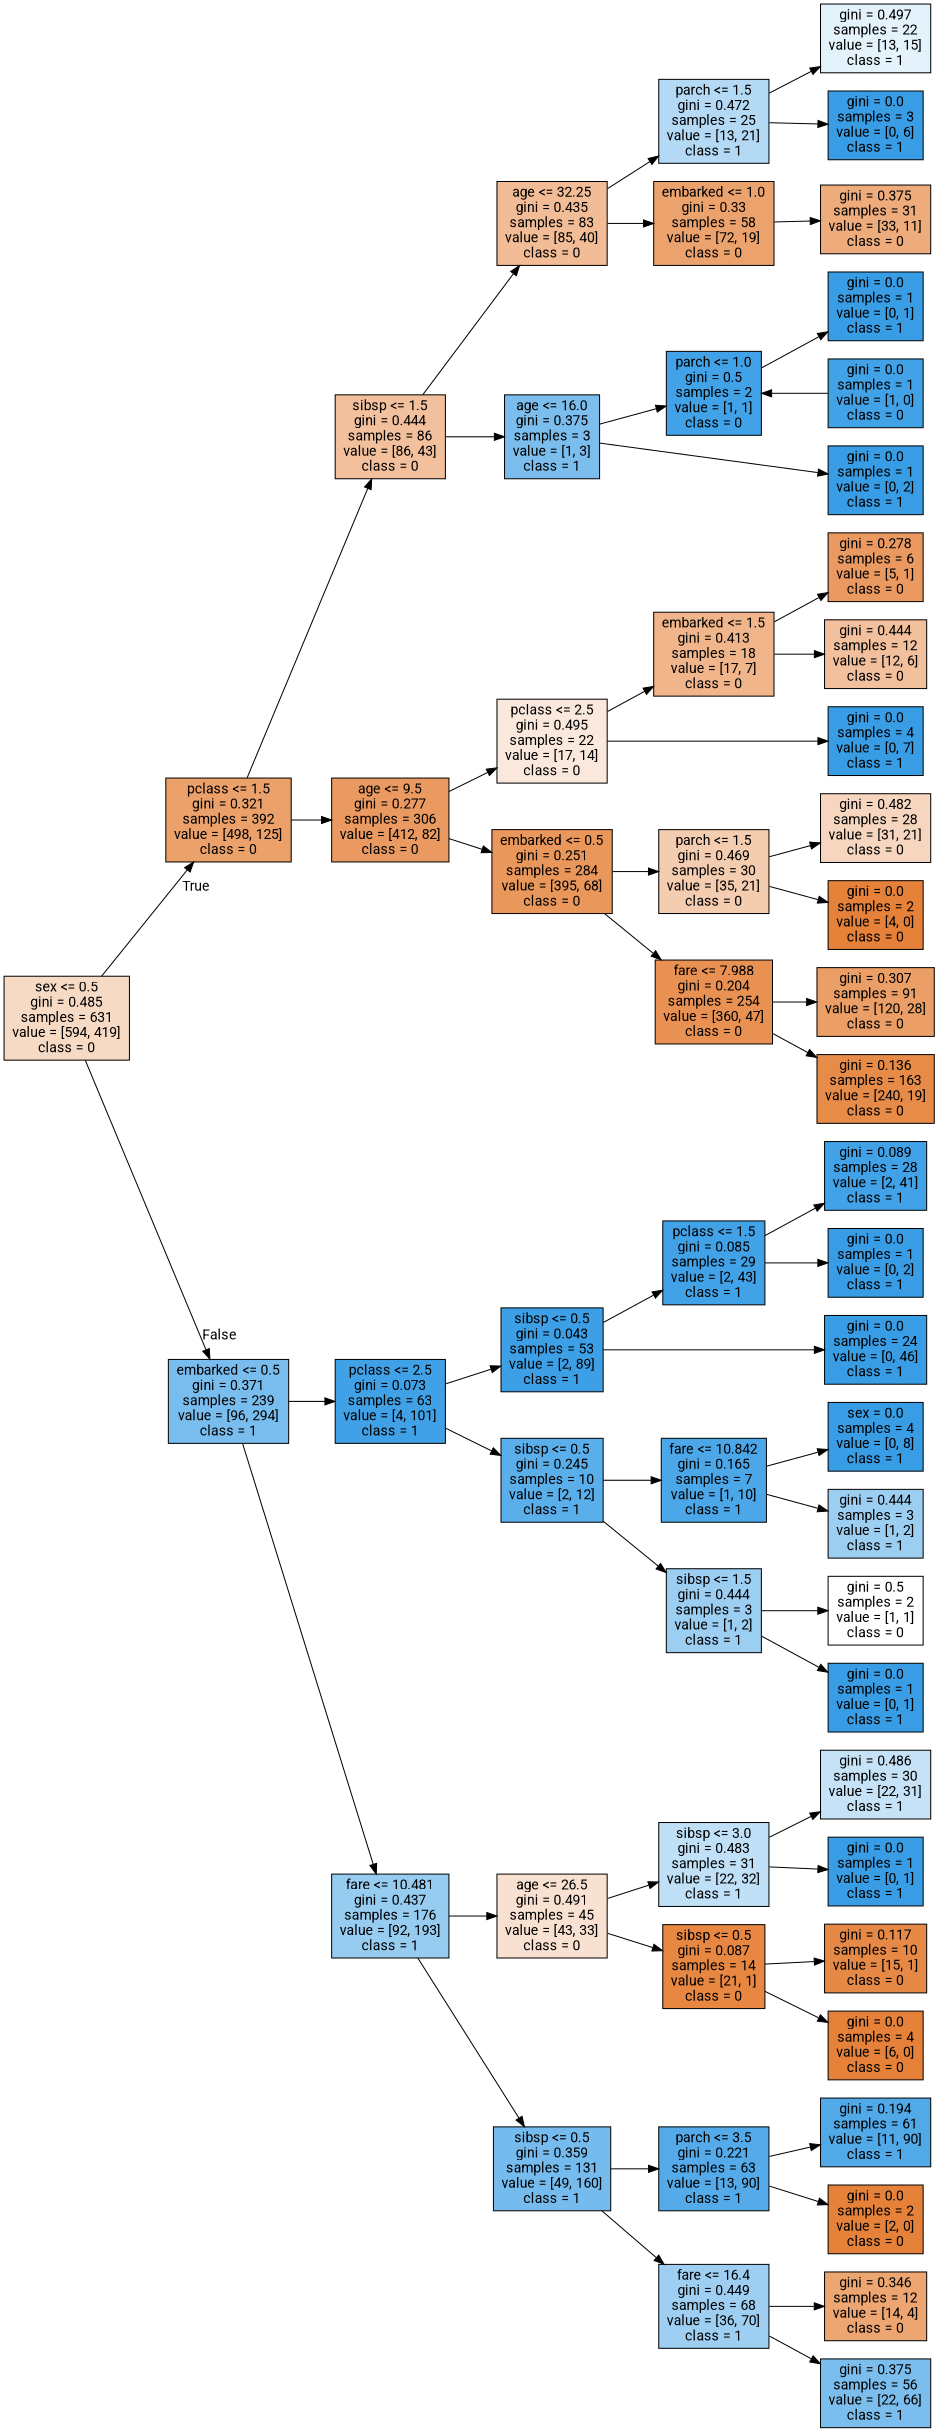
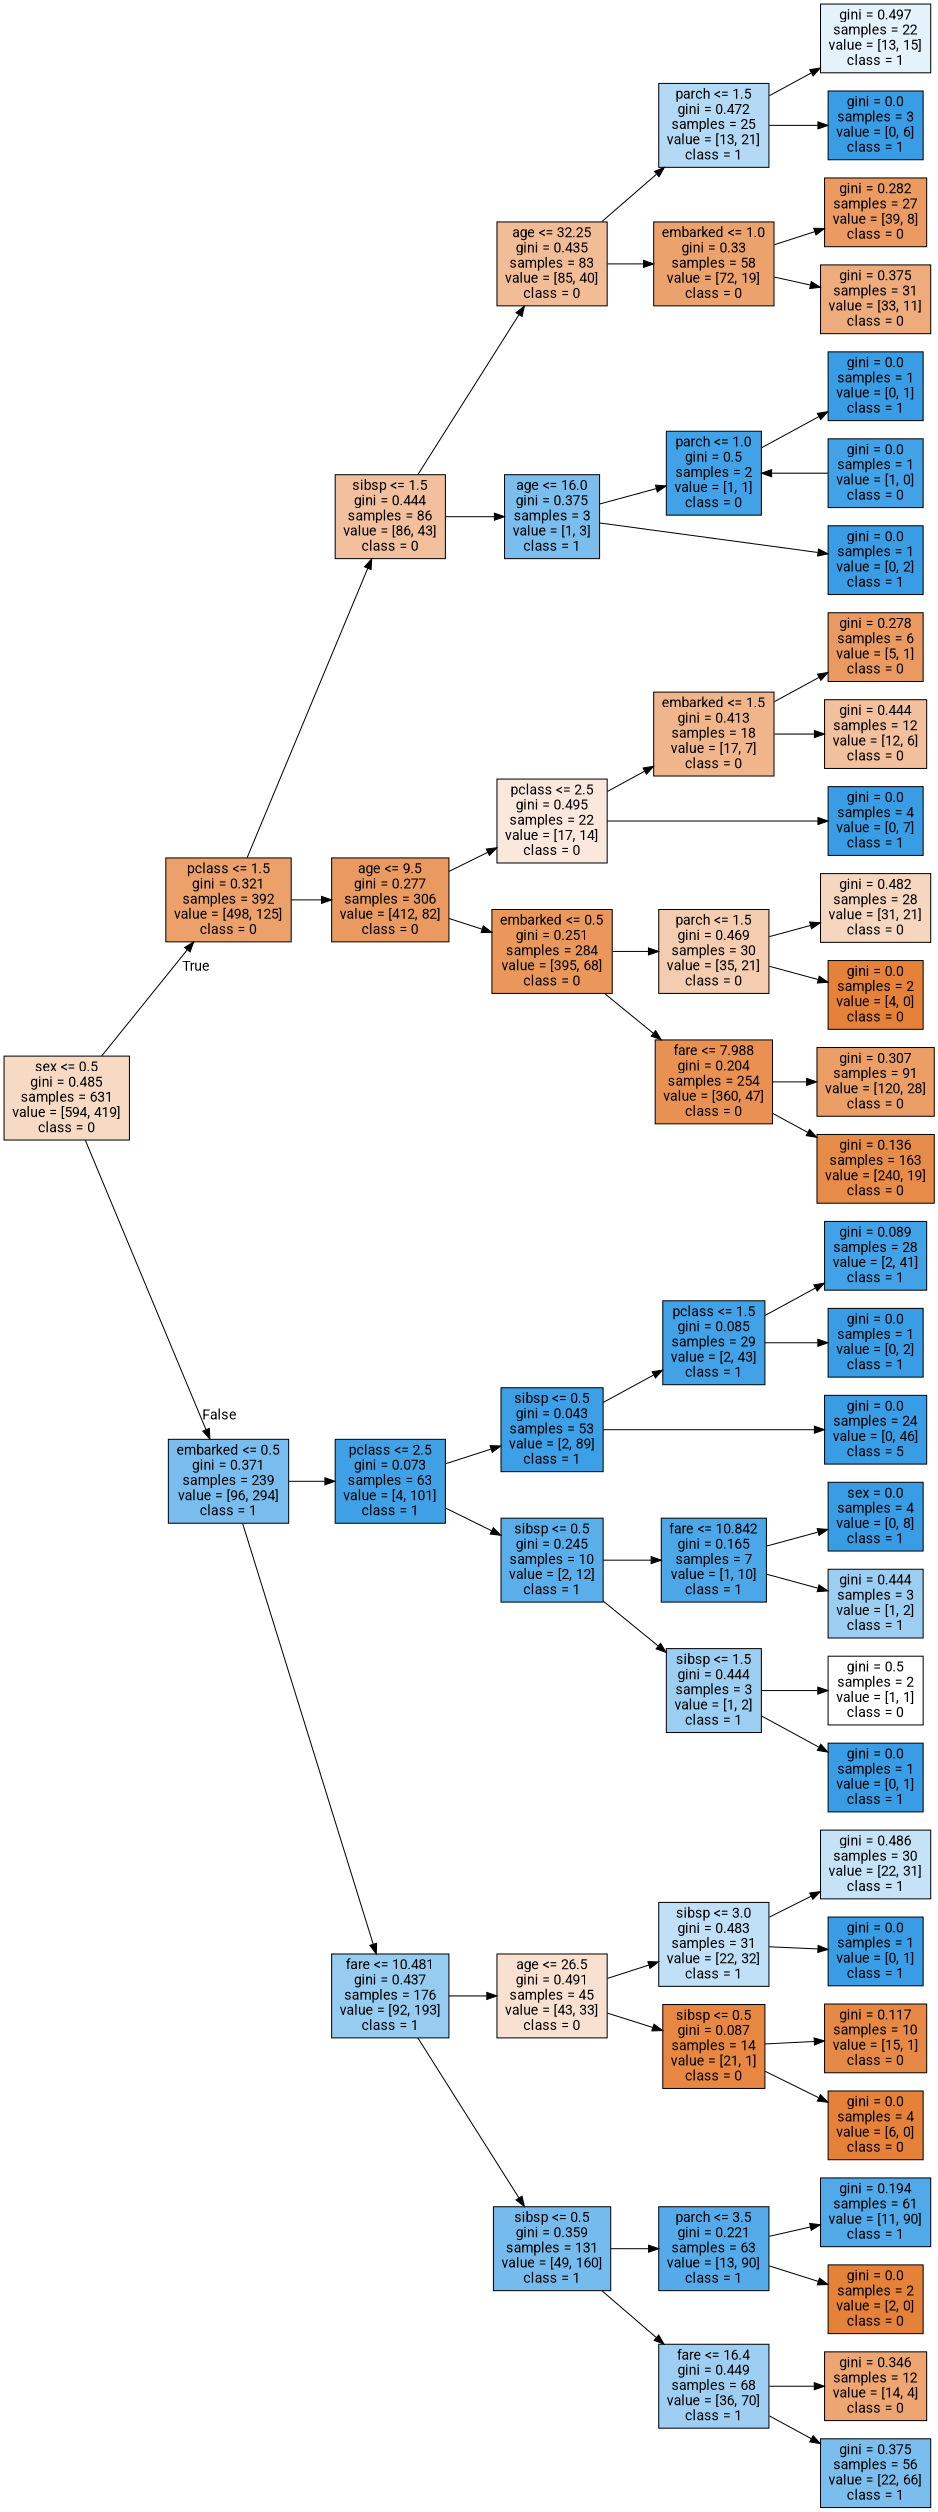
node "gini = 0.282 samples = 27 value = [39, 8] class = 0": added
node "gini = 0.0 samples = 24 value = [0, 46] class = 1": label "gini = 0.0 samples = 24 value = [0, 46] class = 1" -> "gini = 0.0 samples = 24 value = [0, 46] class = 5"
